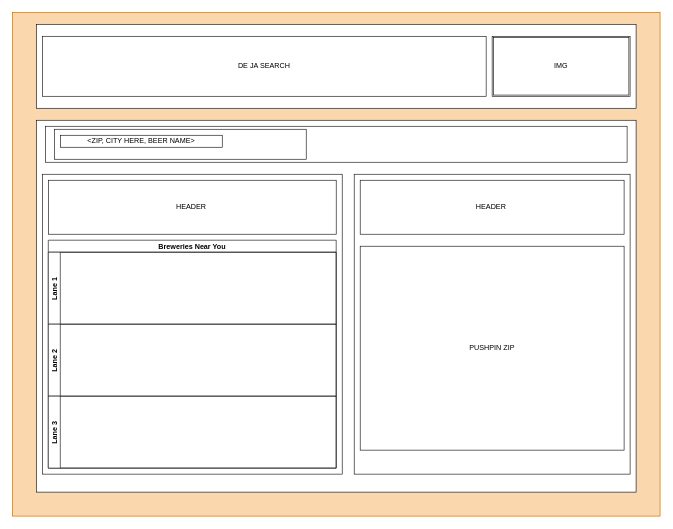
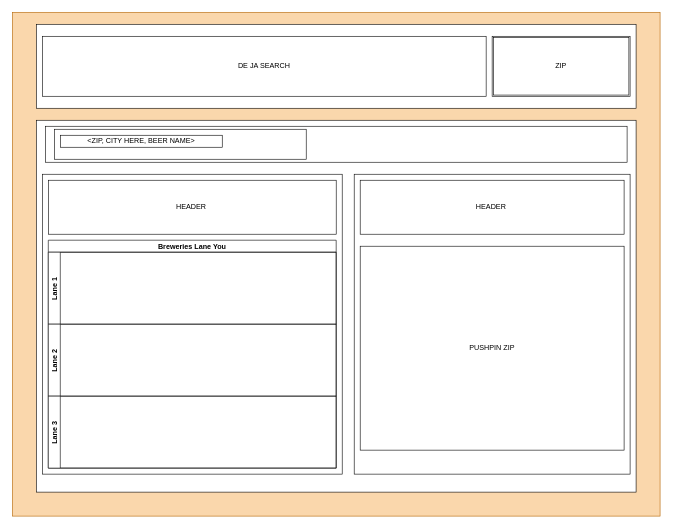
node "IMG": label "IMG" -> "ZIP"
node "Breweries Near You": label "Breweries Near You" -> "Breweries Lane You"
